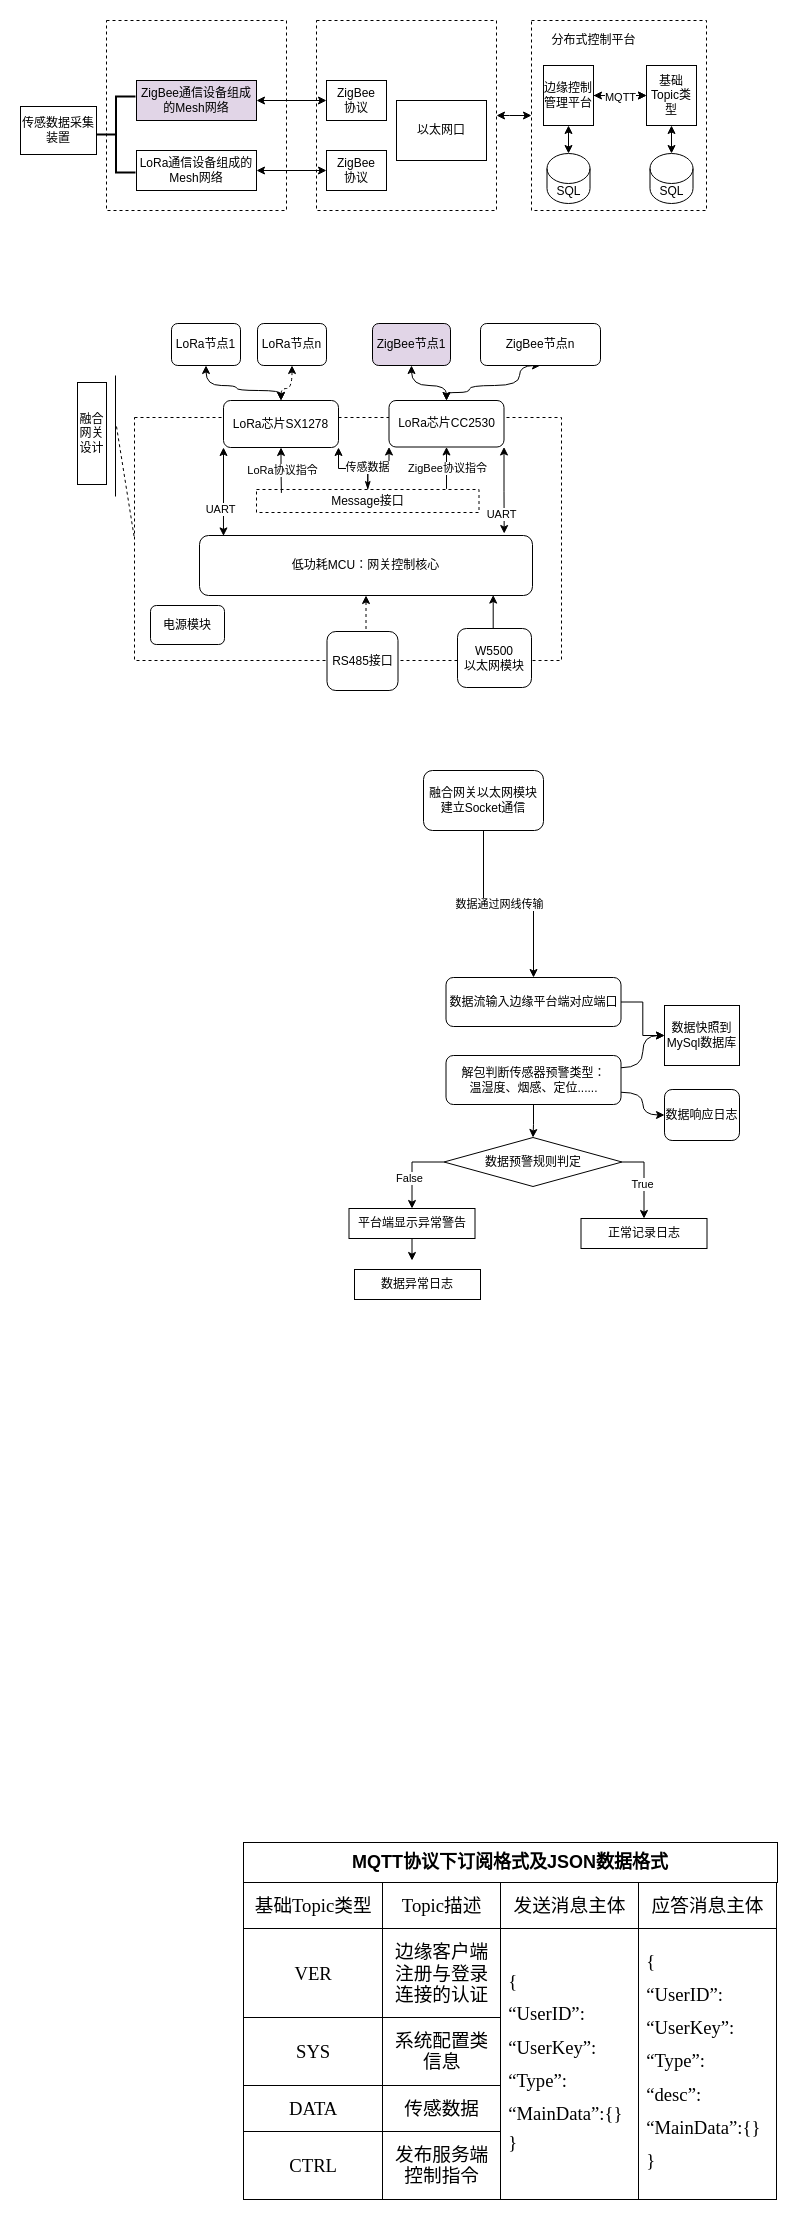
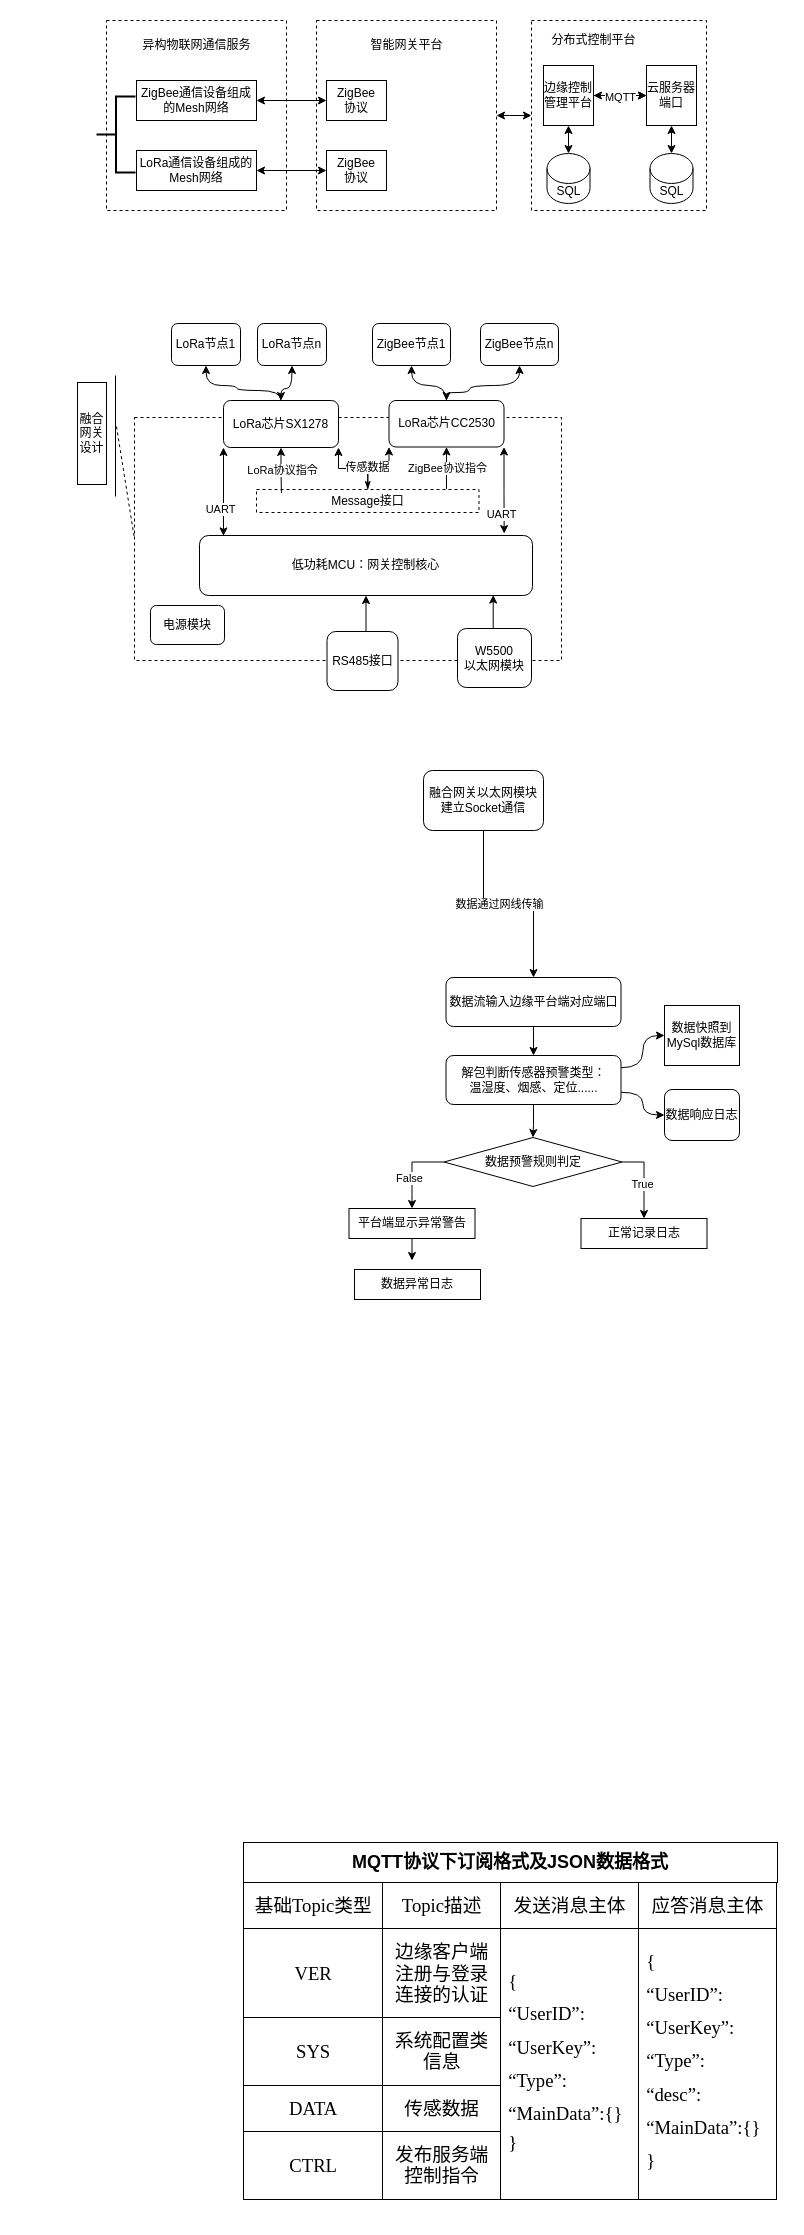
node "异构物联网通信服务": added
node "智能网关平台": added
node "基础Topic类型": label "基础Topic类型" -> "云服务器端口"
node "ZigBee通信设备组成的Mesh网络": fillcolor #e1d5e7 -> #ffffff
node "传感数据采集装置": removed
node "以太网口": removed
node "ZigBee节点1": fillcolor #e1d5e7 -> #ffffff
node "ZigBee节点n": size 120x42 -> 78x42
edge "LoRa节点n" -- "LoRa芯片SX1278": style dashed -> solid
edge "ZigBee节点1" -- "LoRa芯片CC2530": arrowhead classic -> none
edge "LoRa节点1" -- "LoRa芯片SX1278": arrowhead classic -> none
edge "RS485接口" -> "低功耗MCU：网关控制核心": style dashed -> solid
edge "数据流输入边缘平台端对应端口" -> "数据快照到MySql数据库": now "数据流输入边缘平台端对应端口" -> "解包判断传感器预警类型：温湿度、烟感、定位......"
